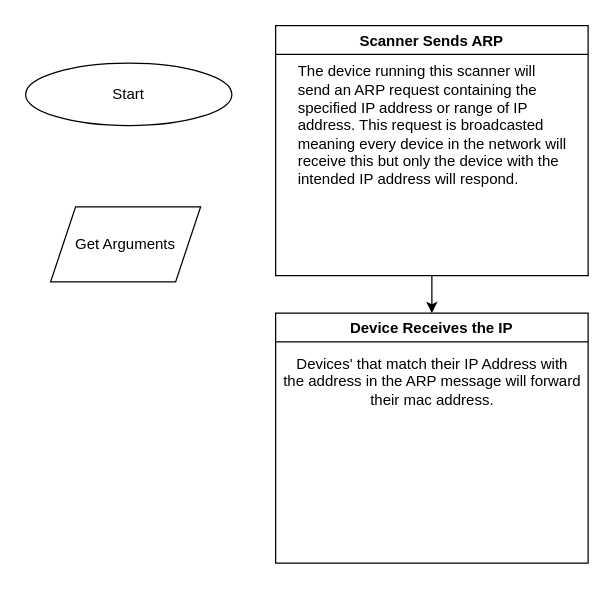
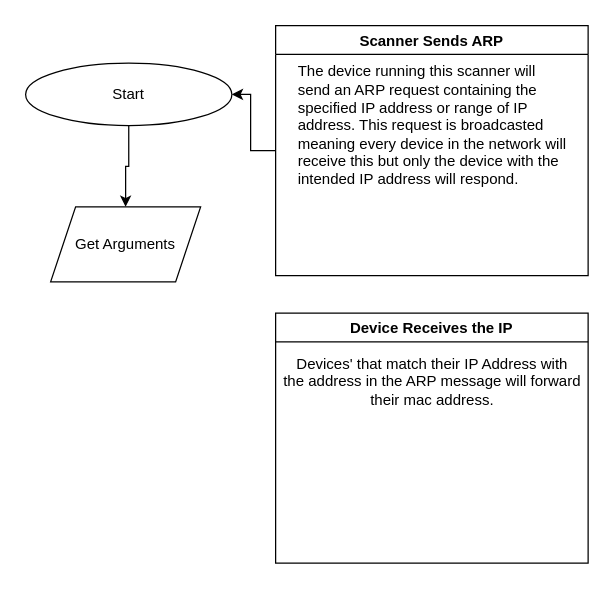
edge "Start" -> "Get Arguments": added
edge "Scanner Sends ARP" -> "Device Receives the IP": now "Scanner Sends ARP" -> "Start"
